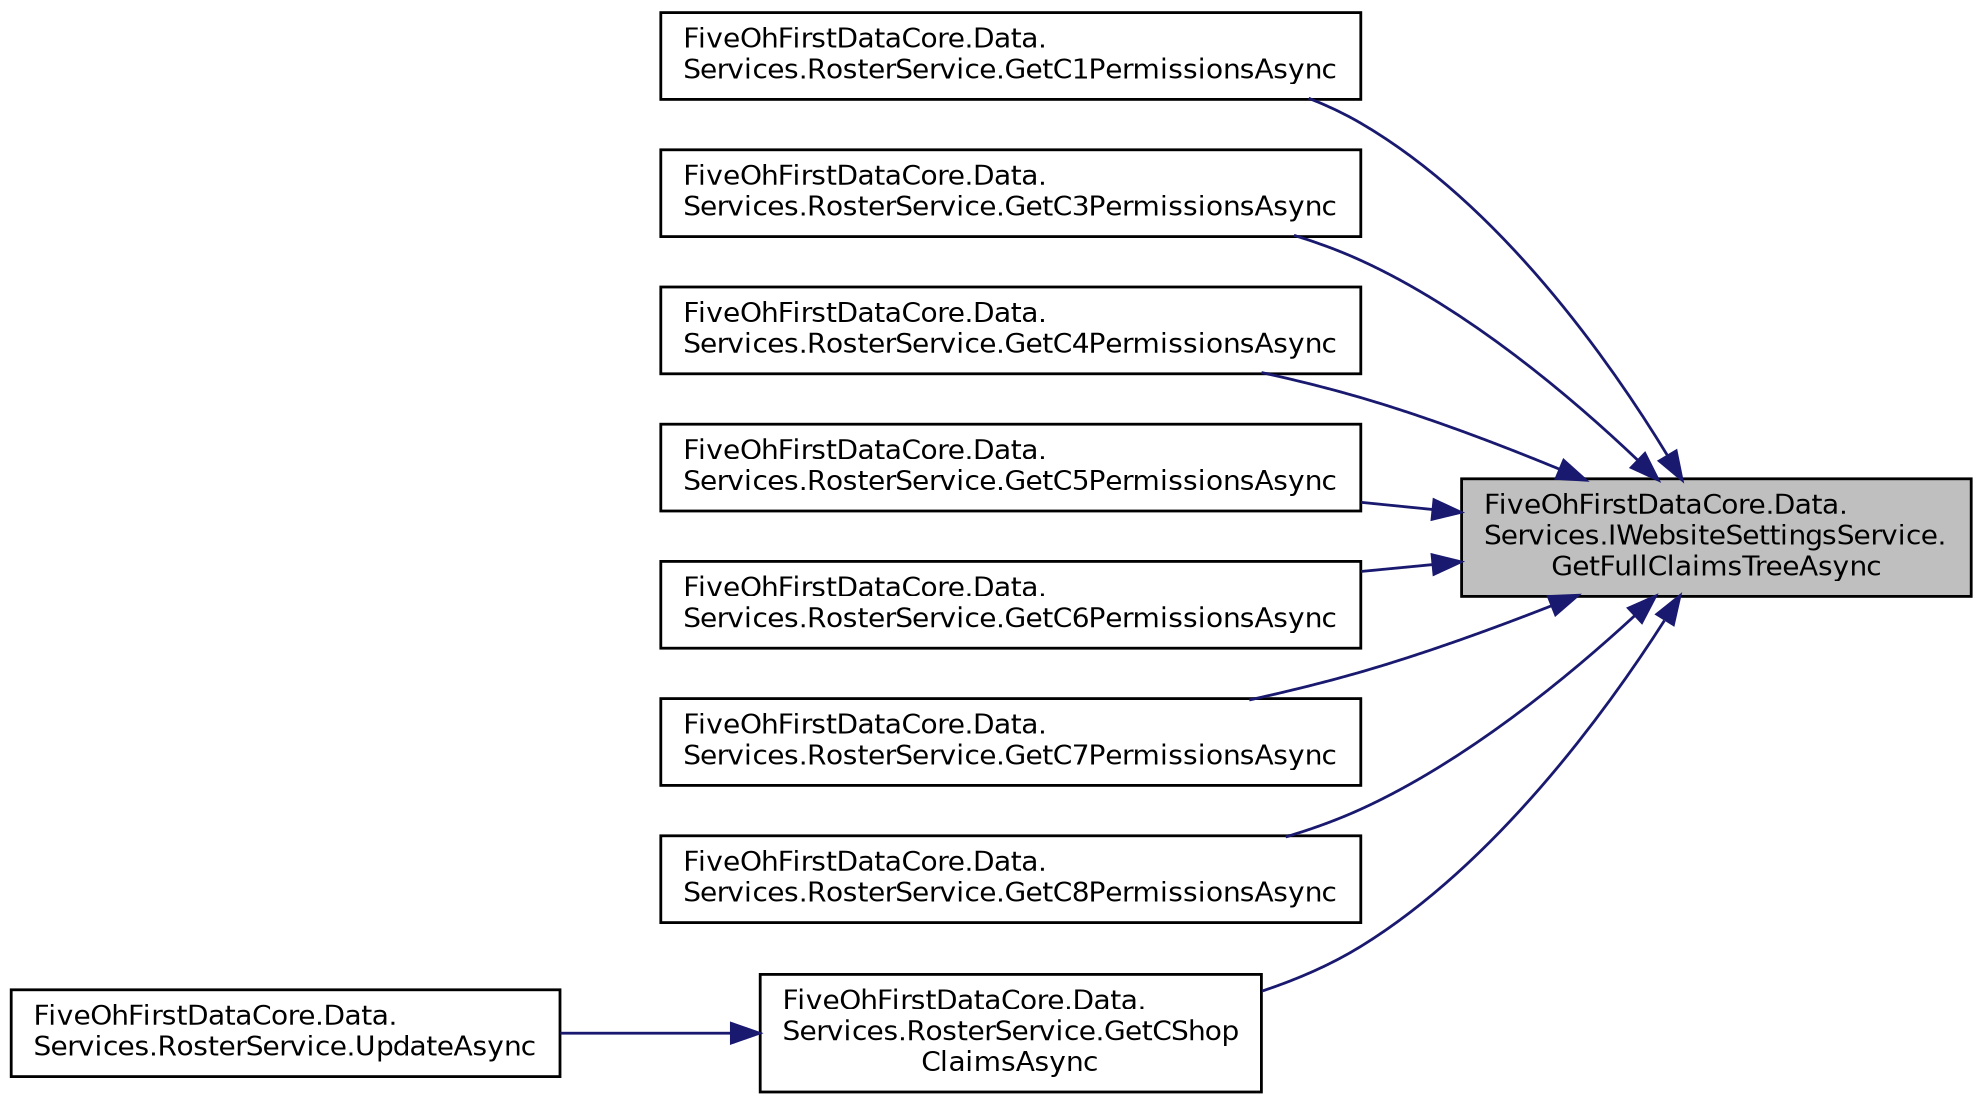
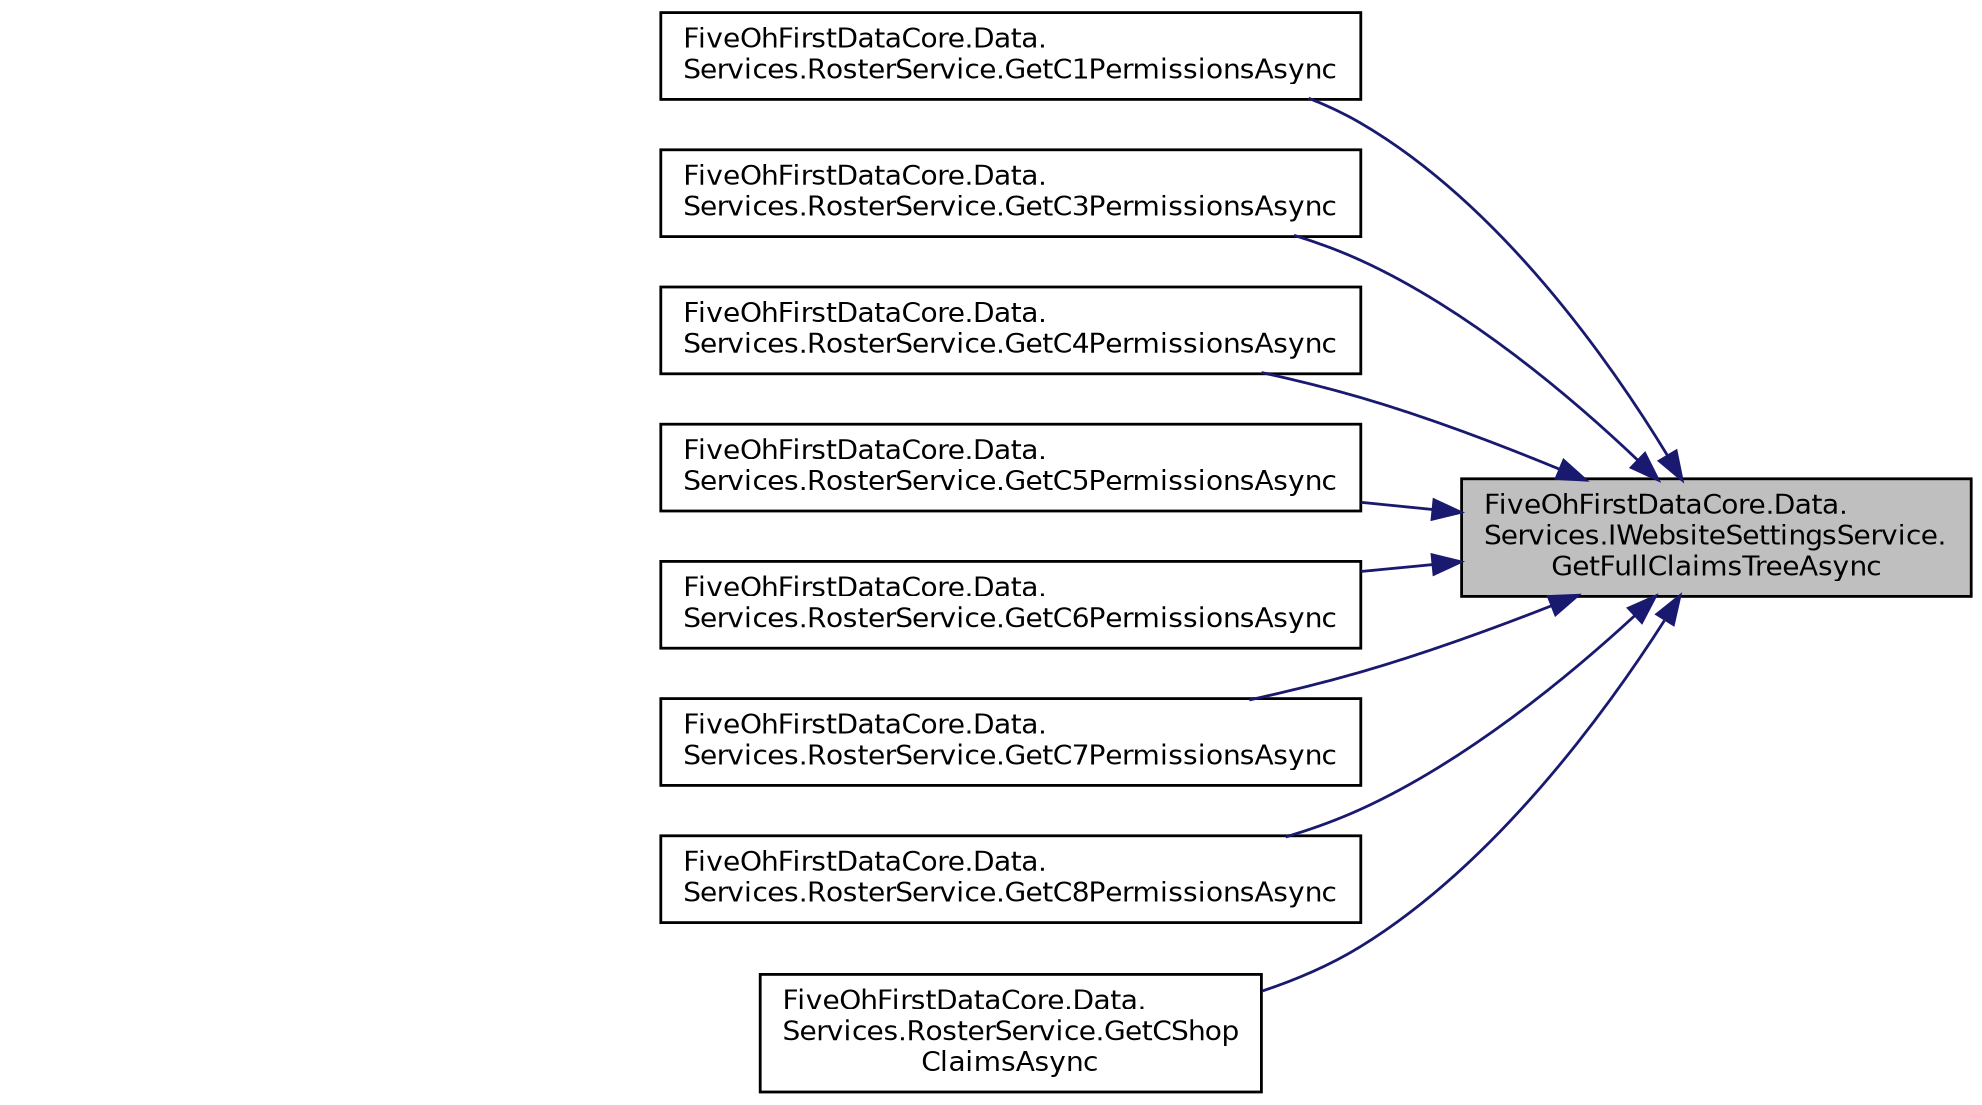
node "FiveOhFirstDataCore.Data. Services.RosterService.UpdateAsync": removed
